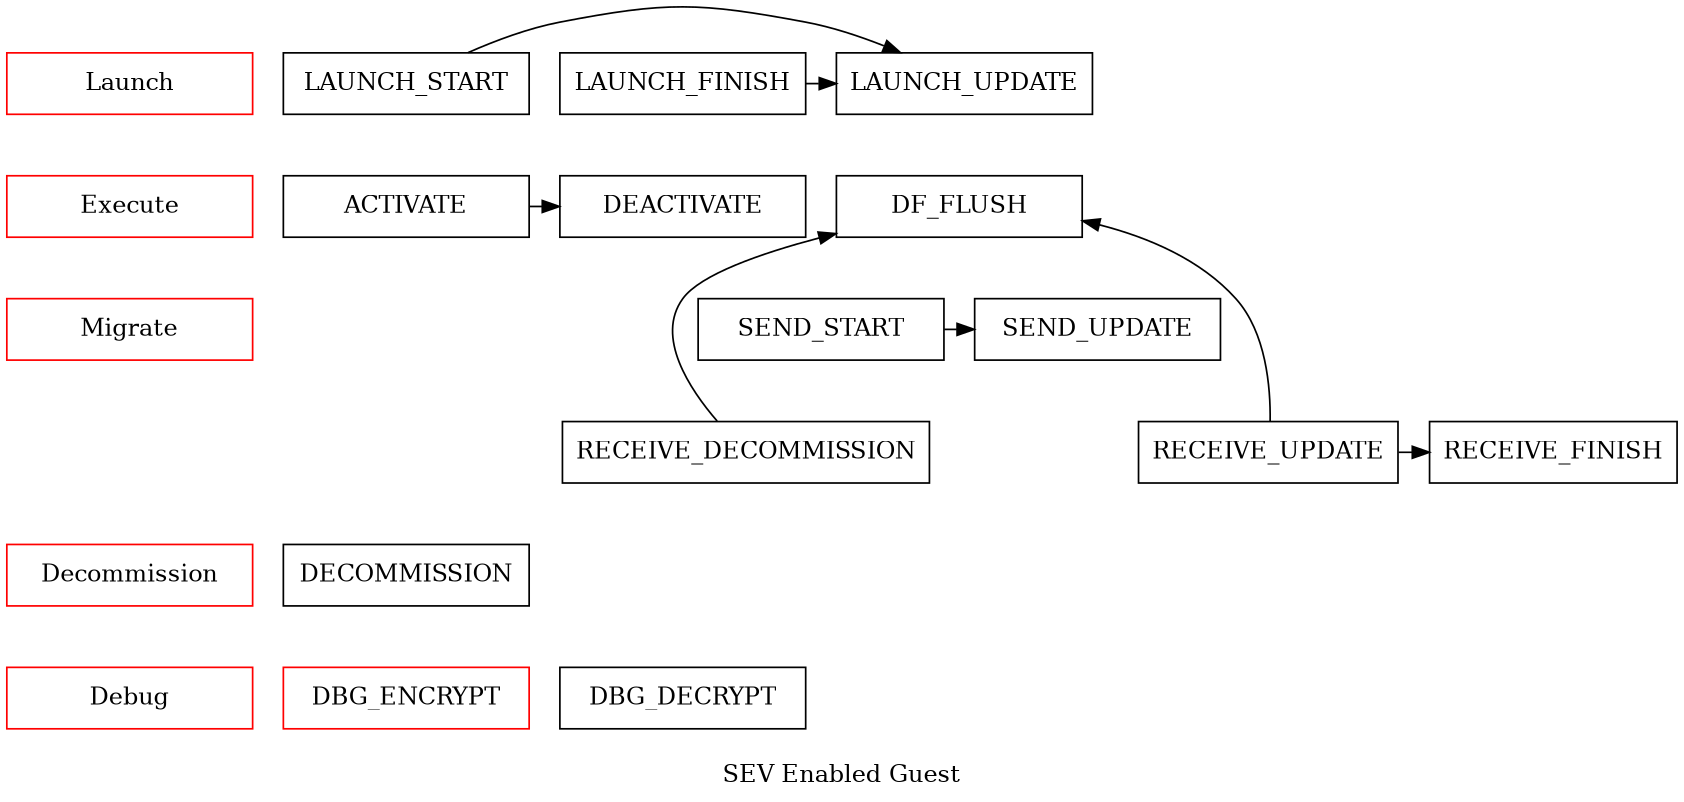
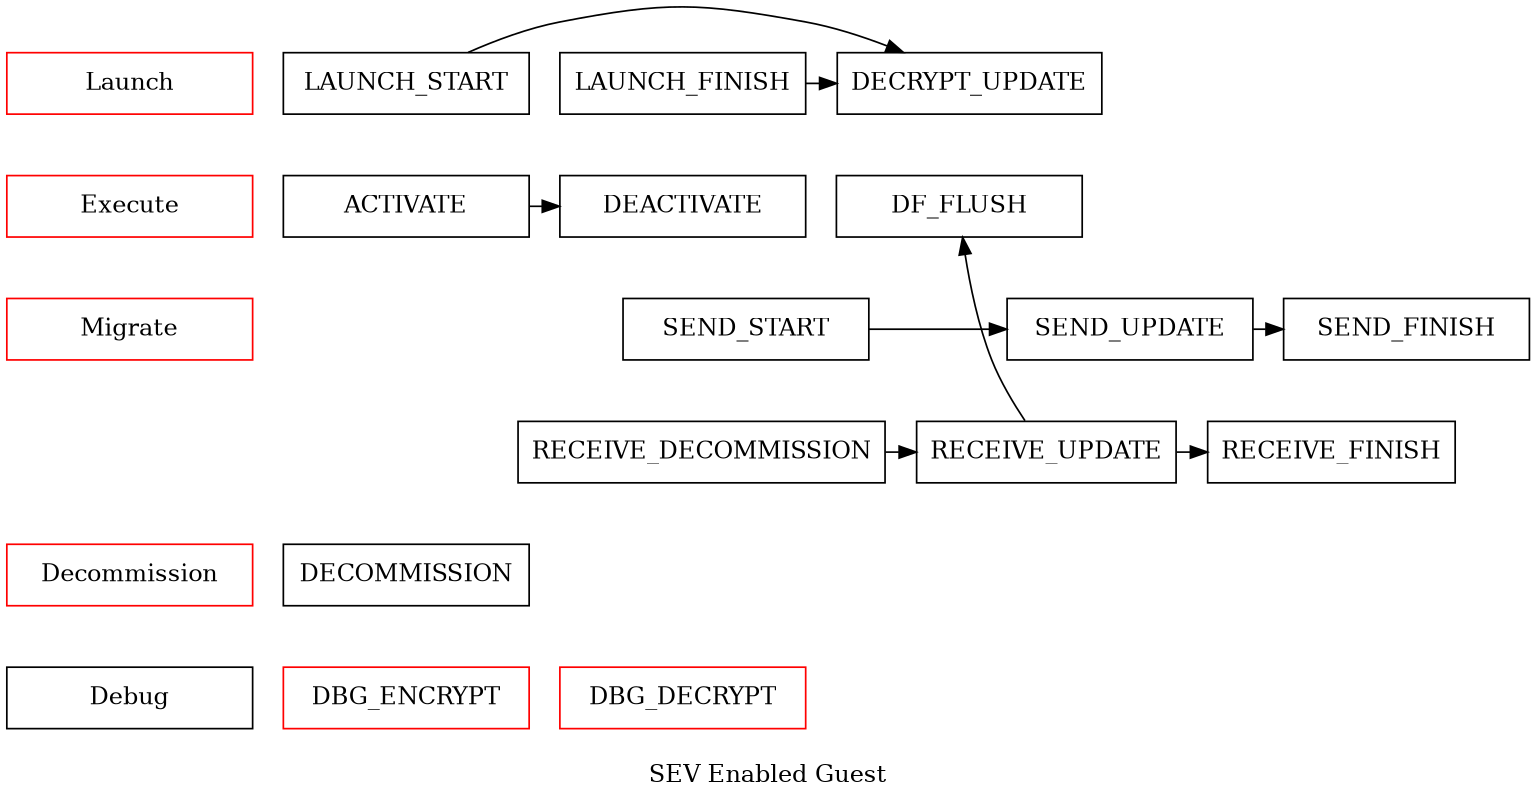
node "LAUNCH_UPDATE": label "LAUNCH_UPDATE" -> "DECRYPT_UPDATE"
edge "RECEIVE_DECOMMISSION" -> "DF_FLUSH": now "RECEIVE_DECOMMISSION" -> "RECEIVE_UPDATE"
node "SEND_FINISH": added
node "Debug": color red -> black
node "DBG_DECRYPT": color black -> red
